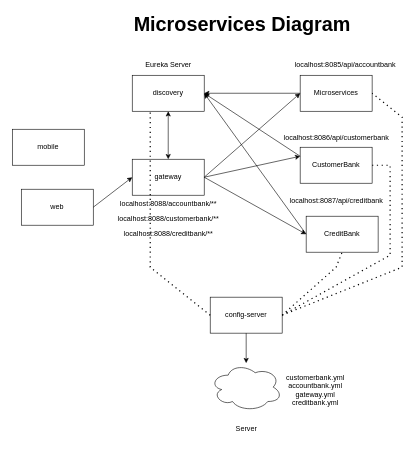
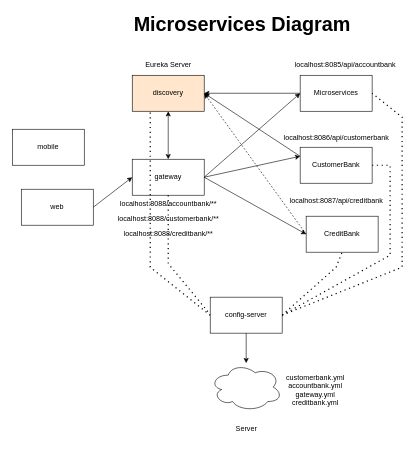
node "discovery": fillcolor #ffffff -> #ffe6cc
edge "CreditBank" -> "discovery": style solid -> dashed
edge "gateway" -- "config-server": added
